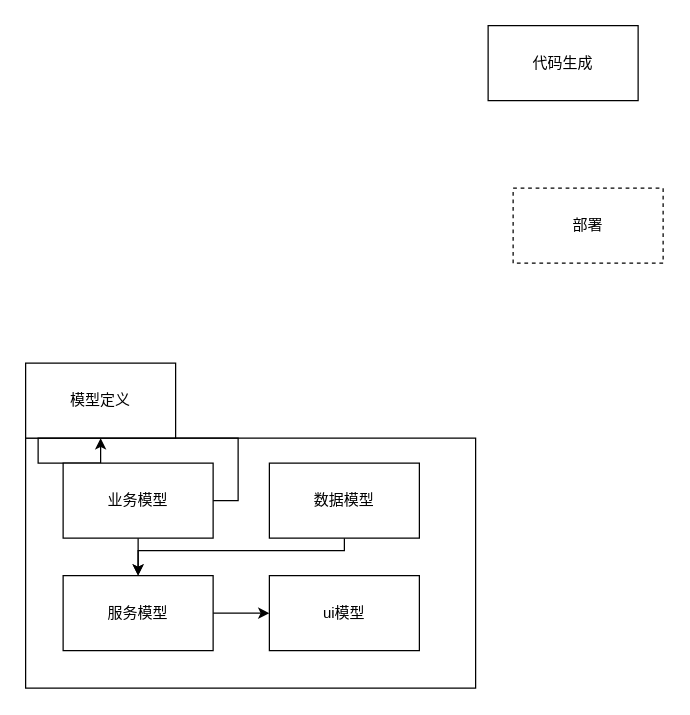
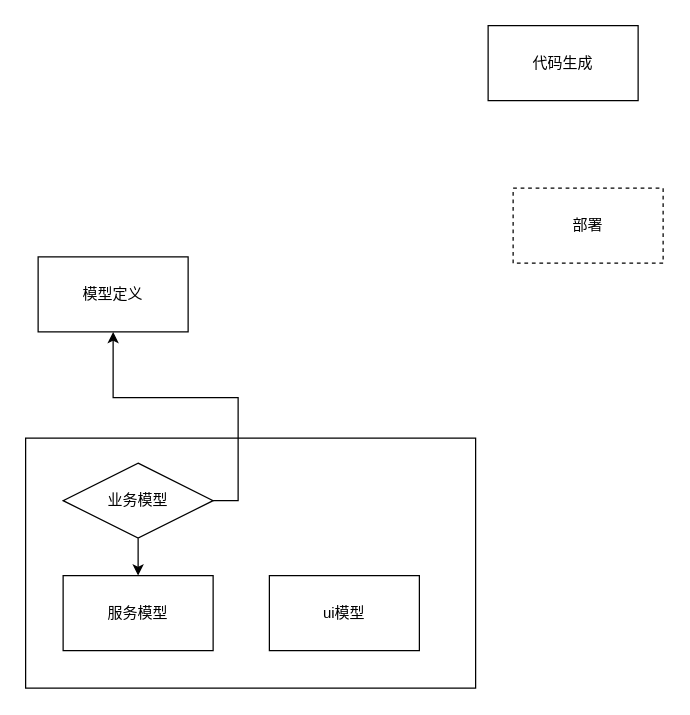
node "模型定义": moved (101, 401) -> (113, 294)
node "业务模型": shape rectangle -> diamond
node "数据模型": removed
edge "数据模型" -> "服务模型": removed
edge "服务模型" -> "ui模型": removed
